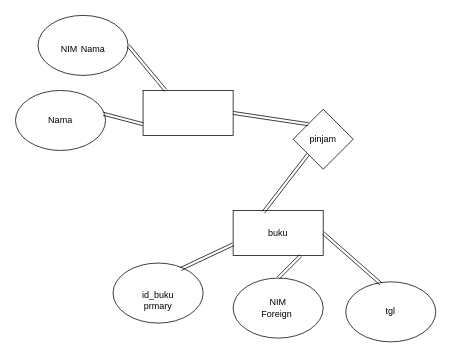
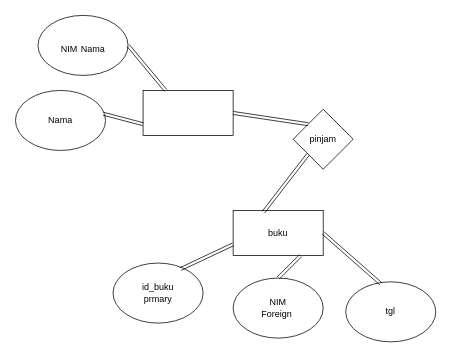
node "id_buku prmary": moved (158, 300) -> (158, 293)
